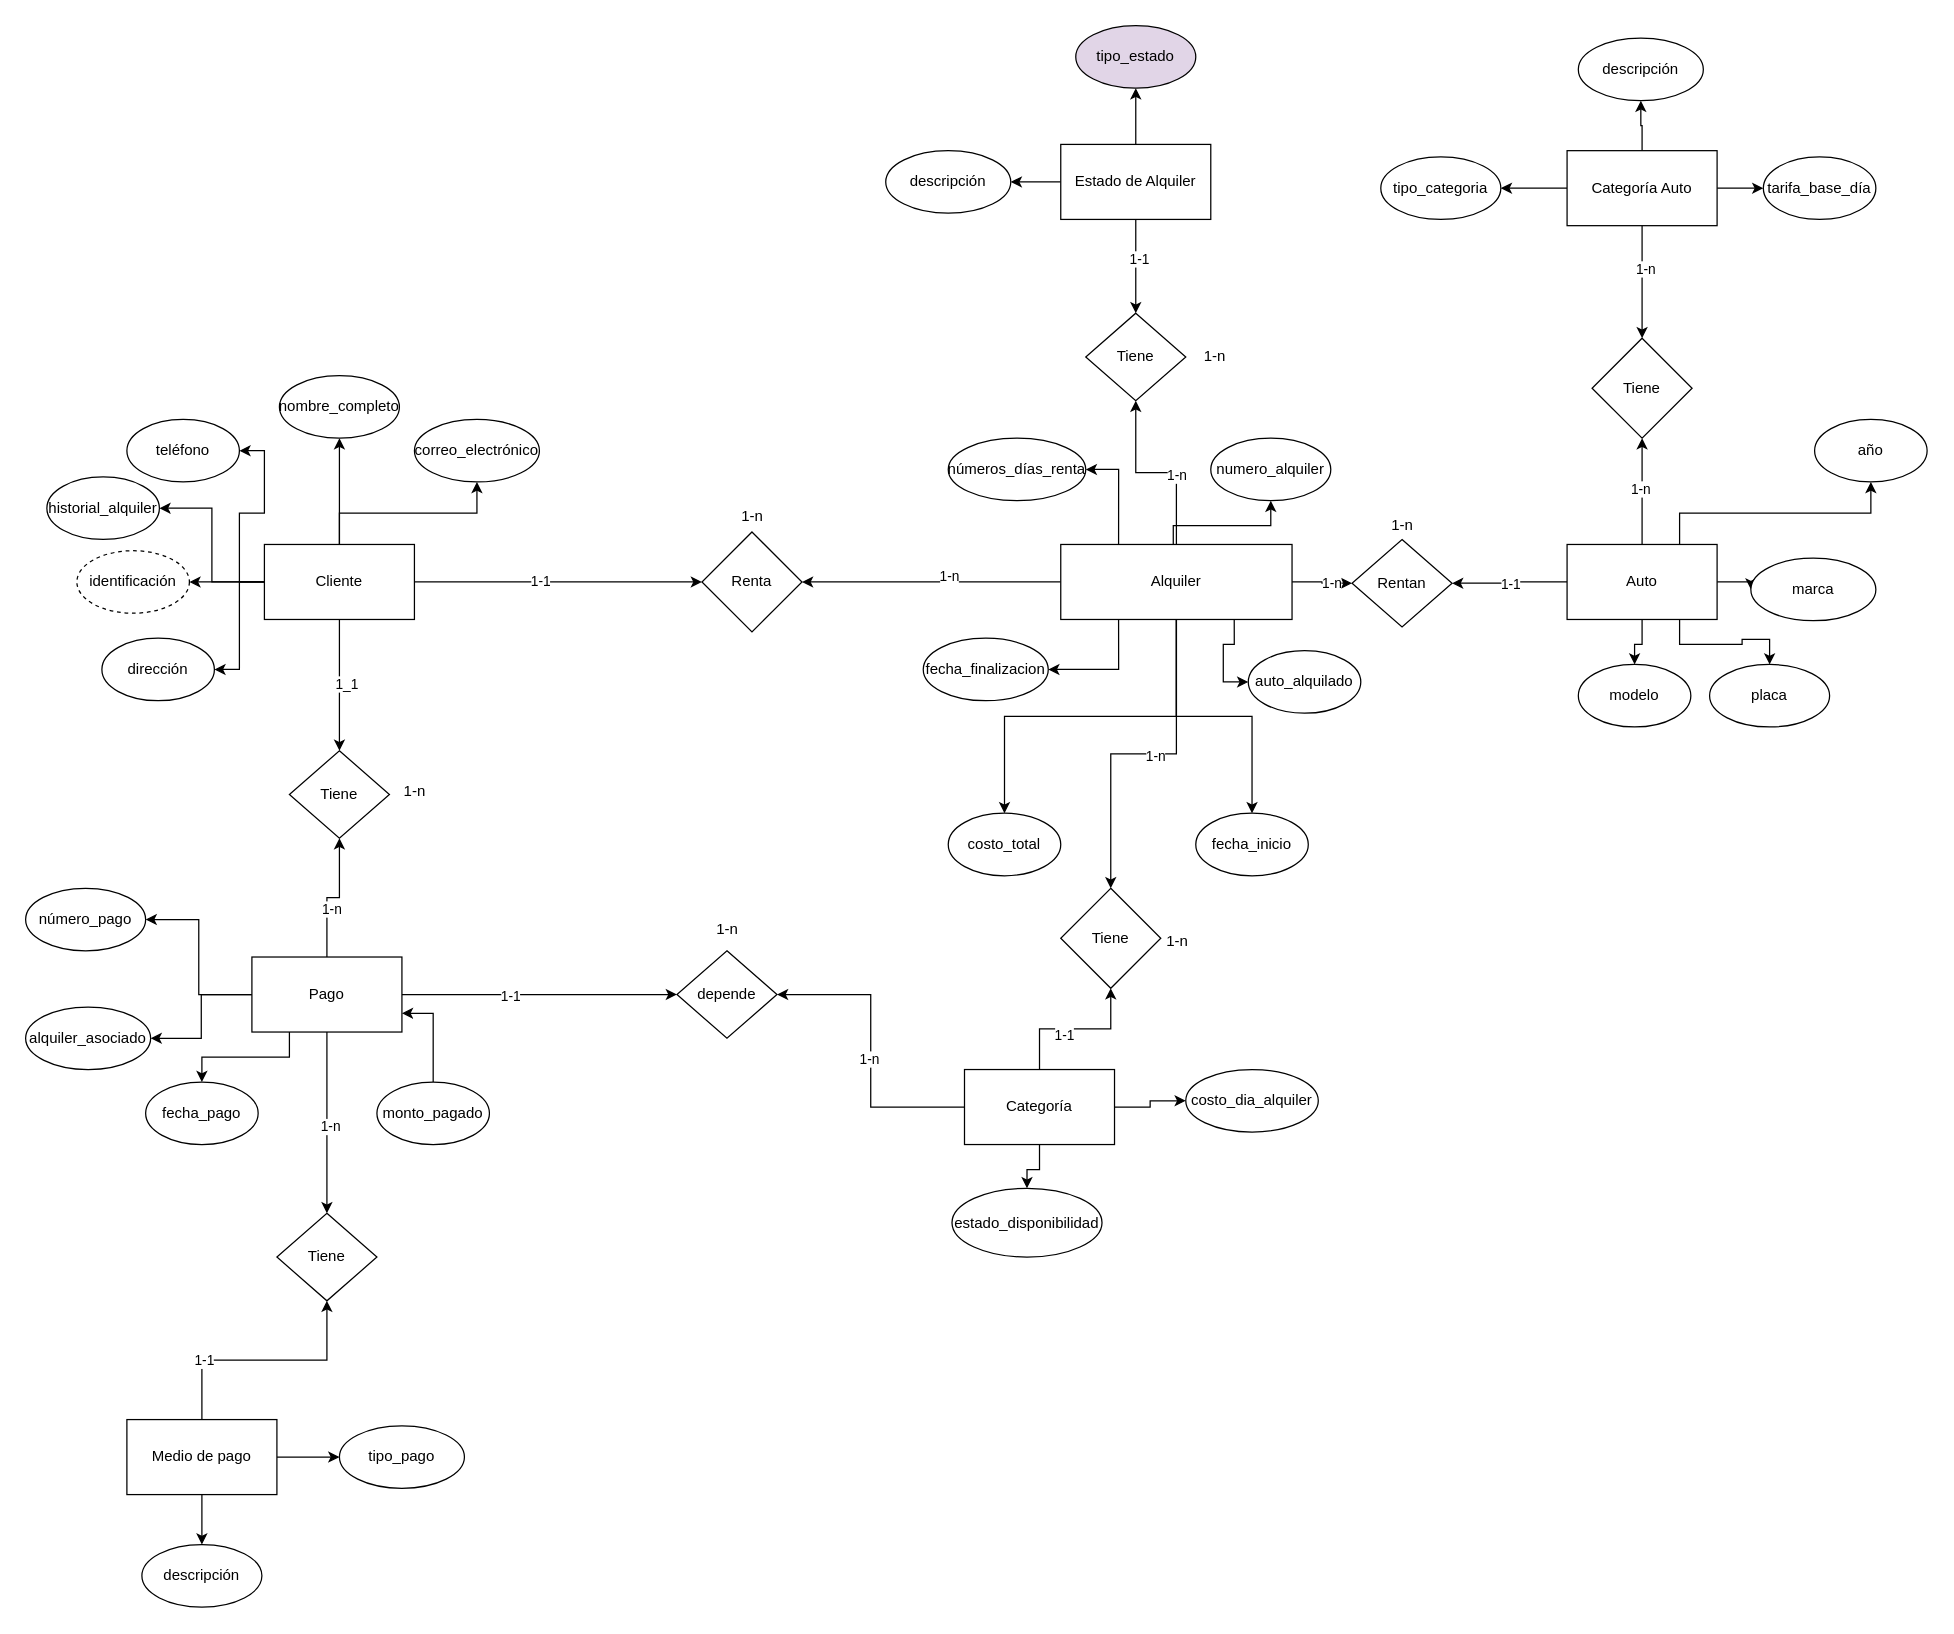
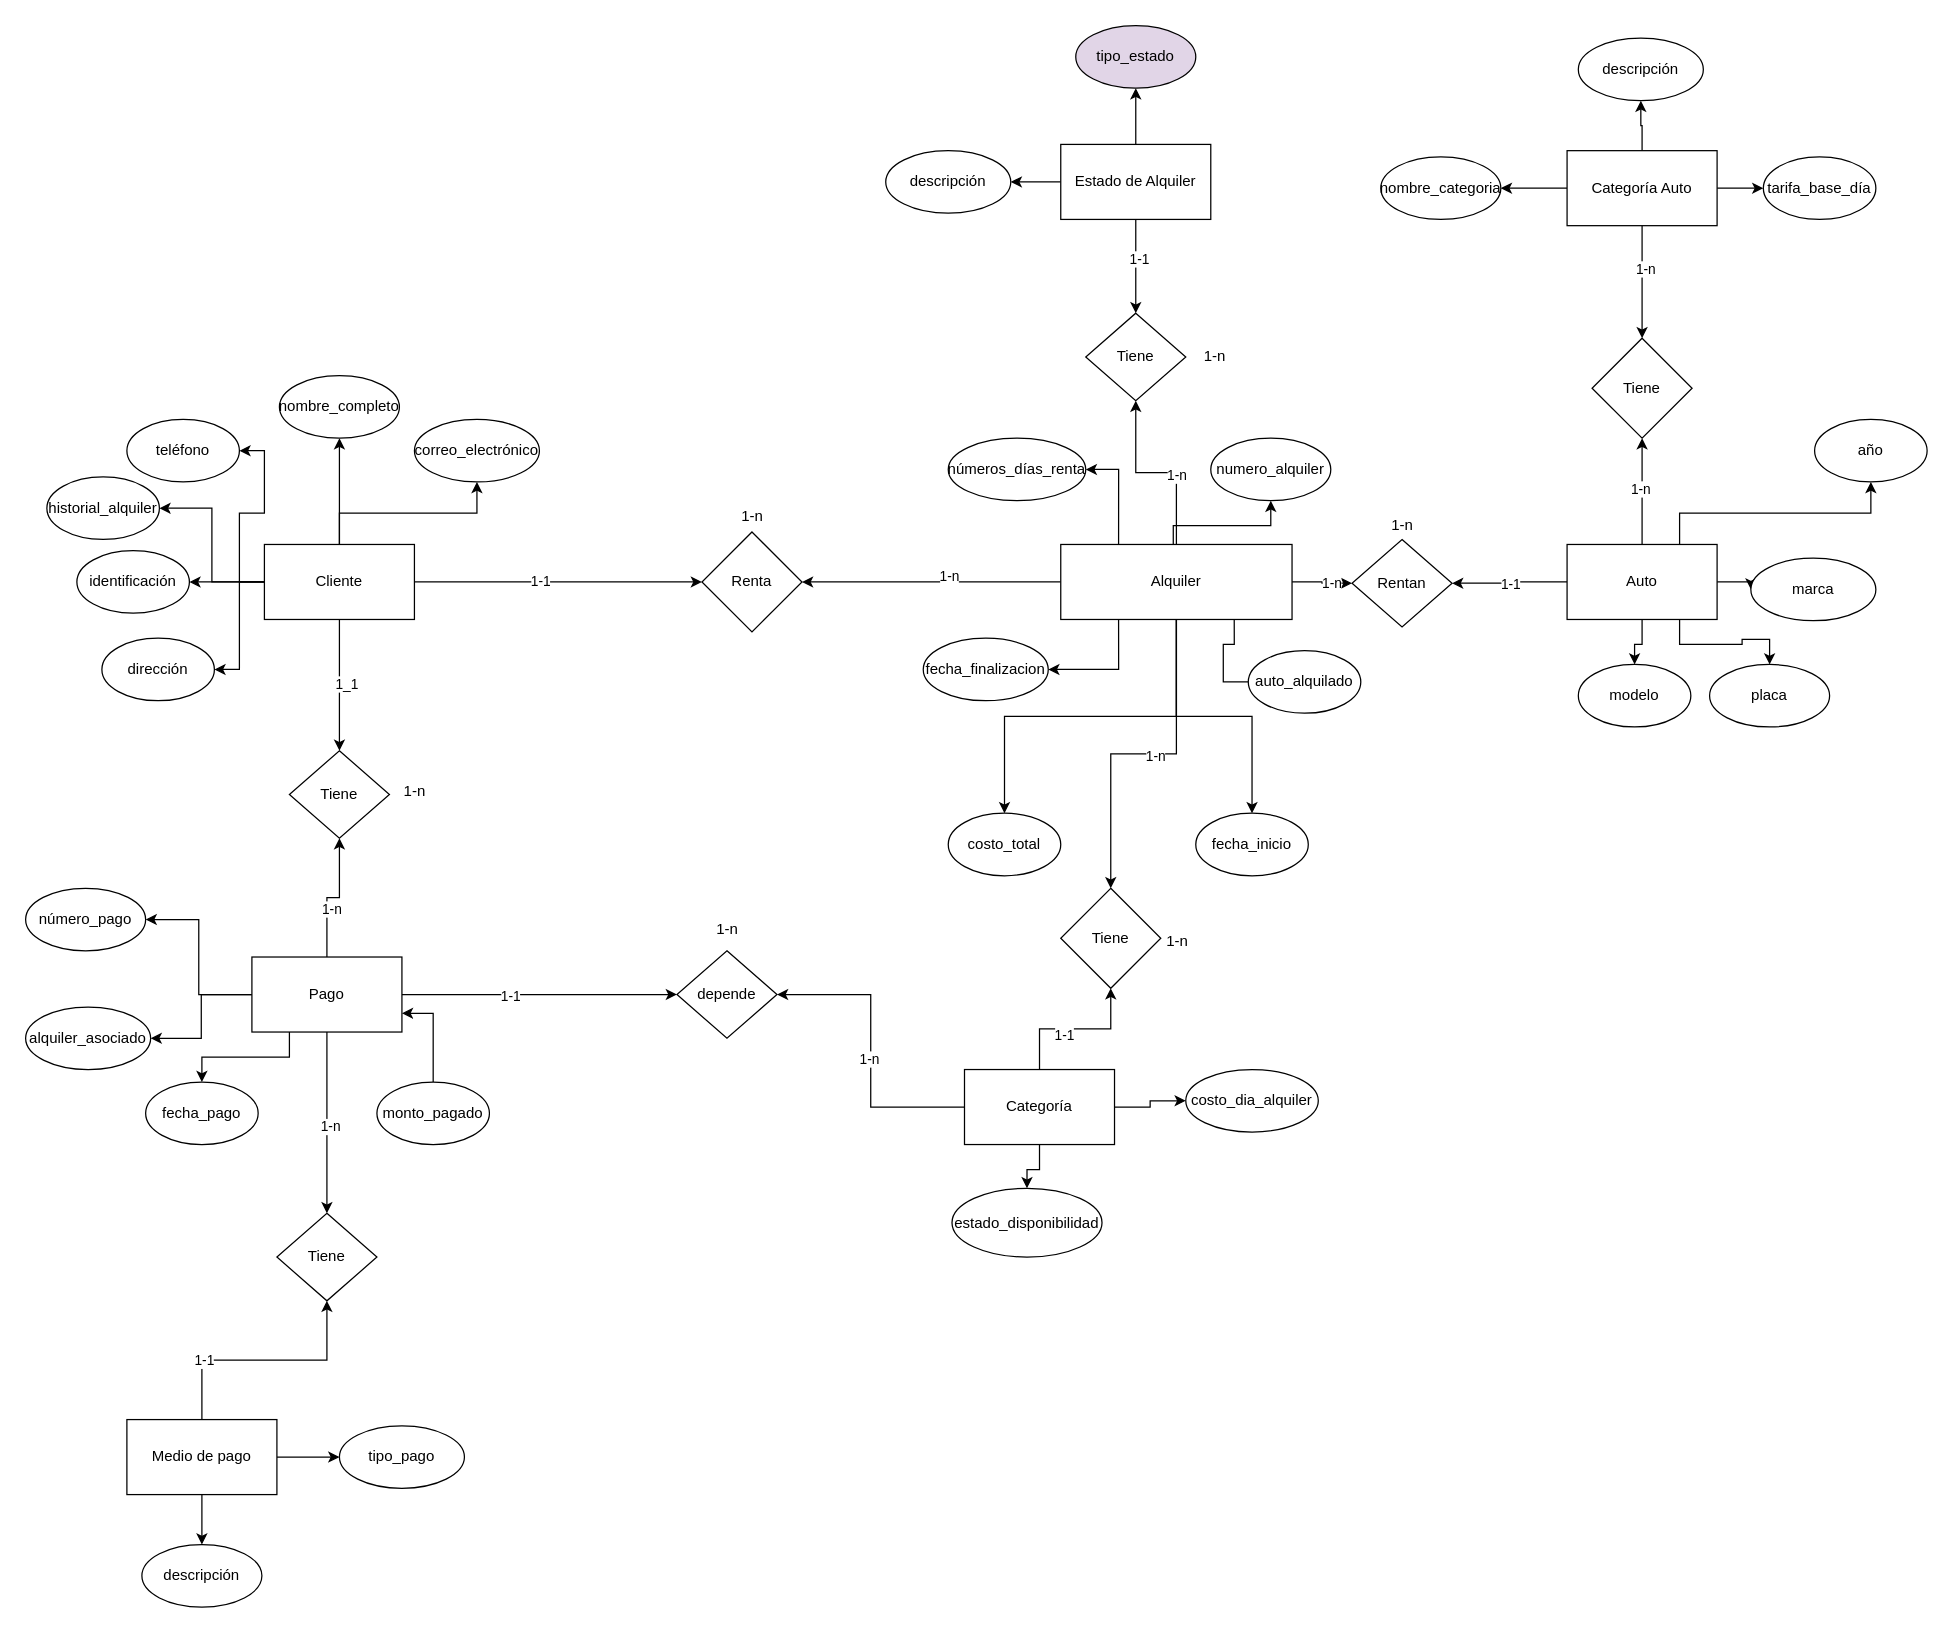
node "tipo_categoria": label "tipo_categoria" -> "nombre_categoria"
node "identificación": style dashed -> solid
edge "Alquiler" -> "auto_alquilado": arrowhead classic -> none
